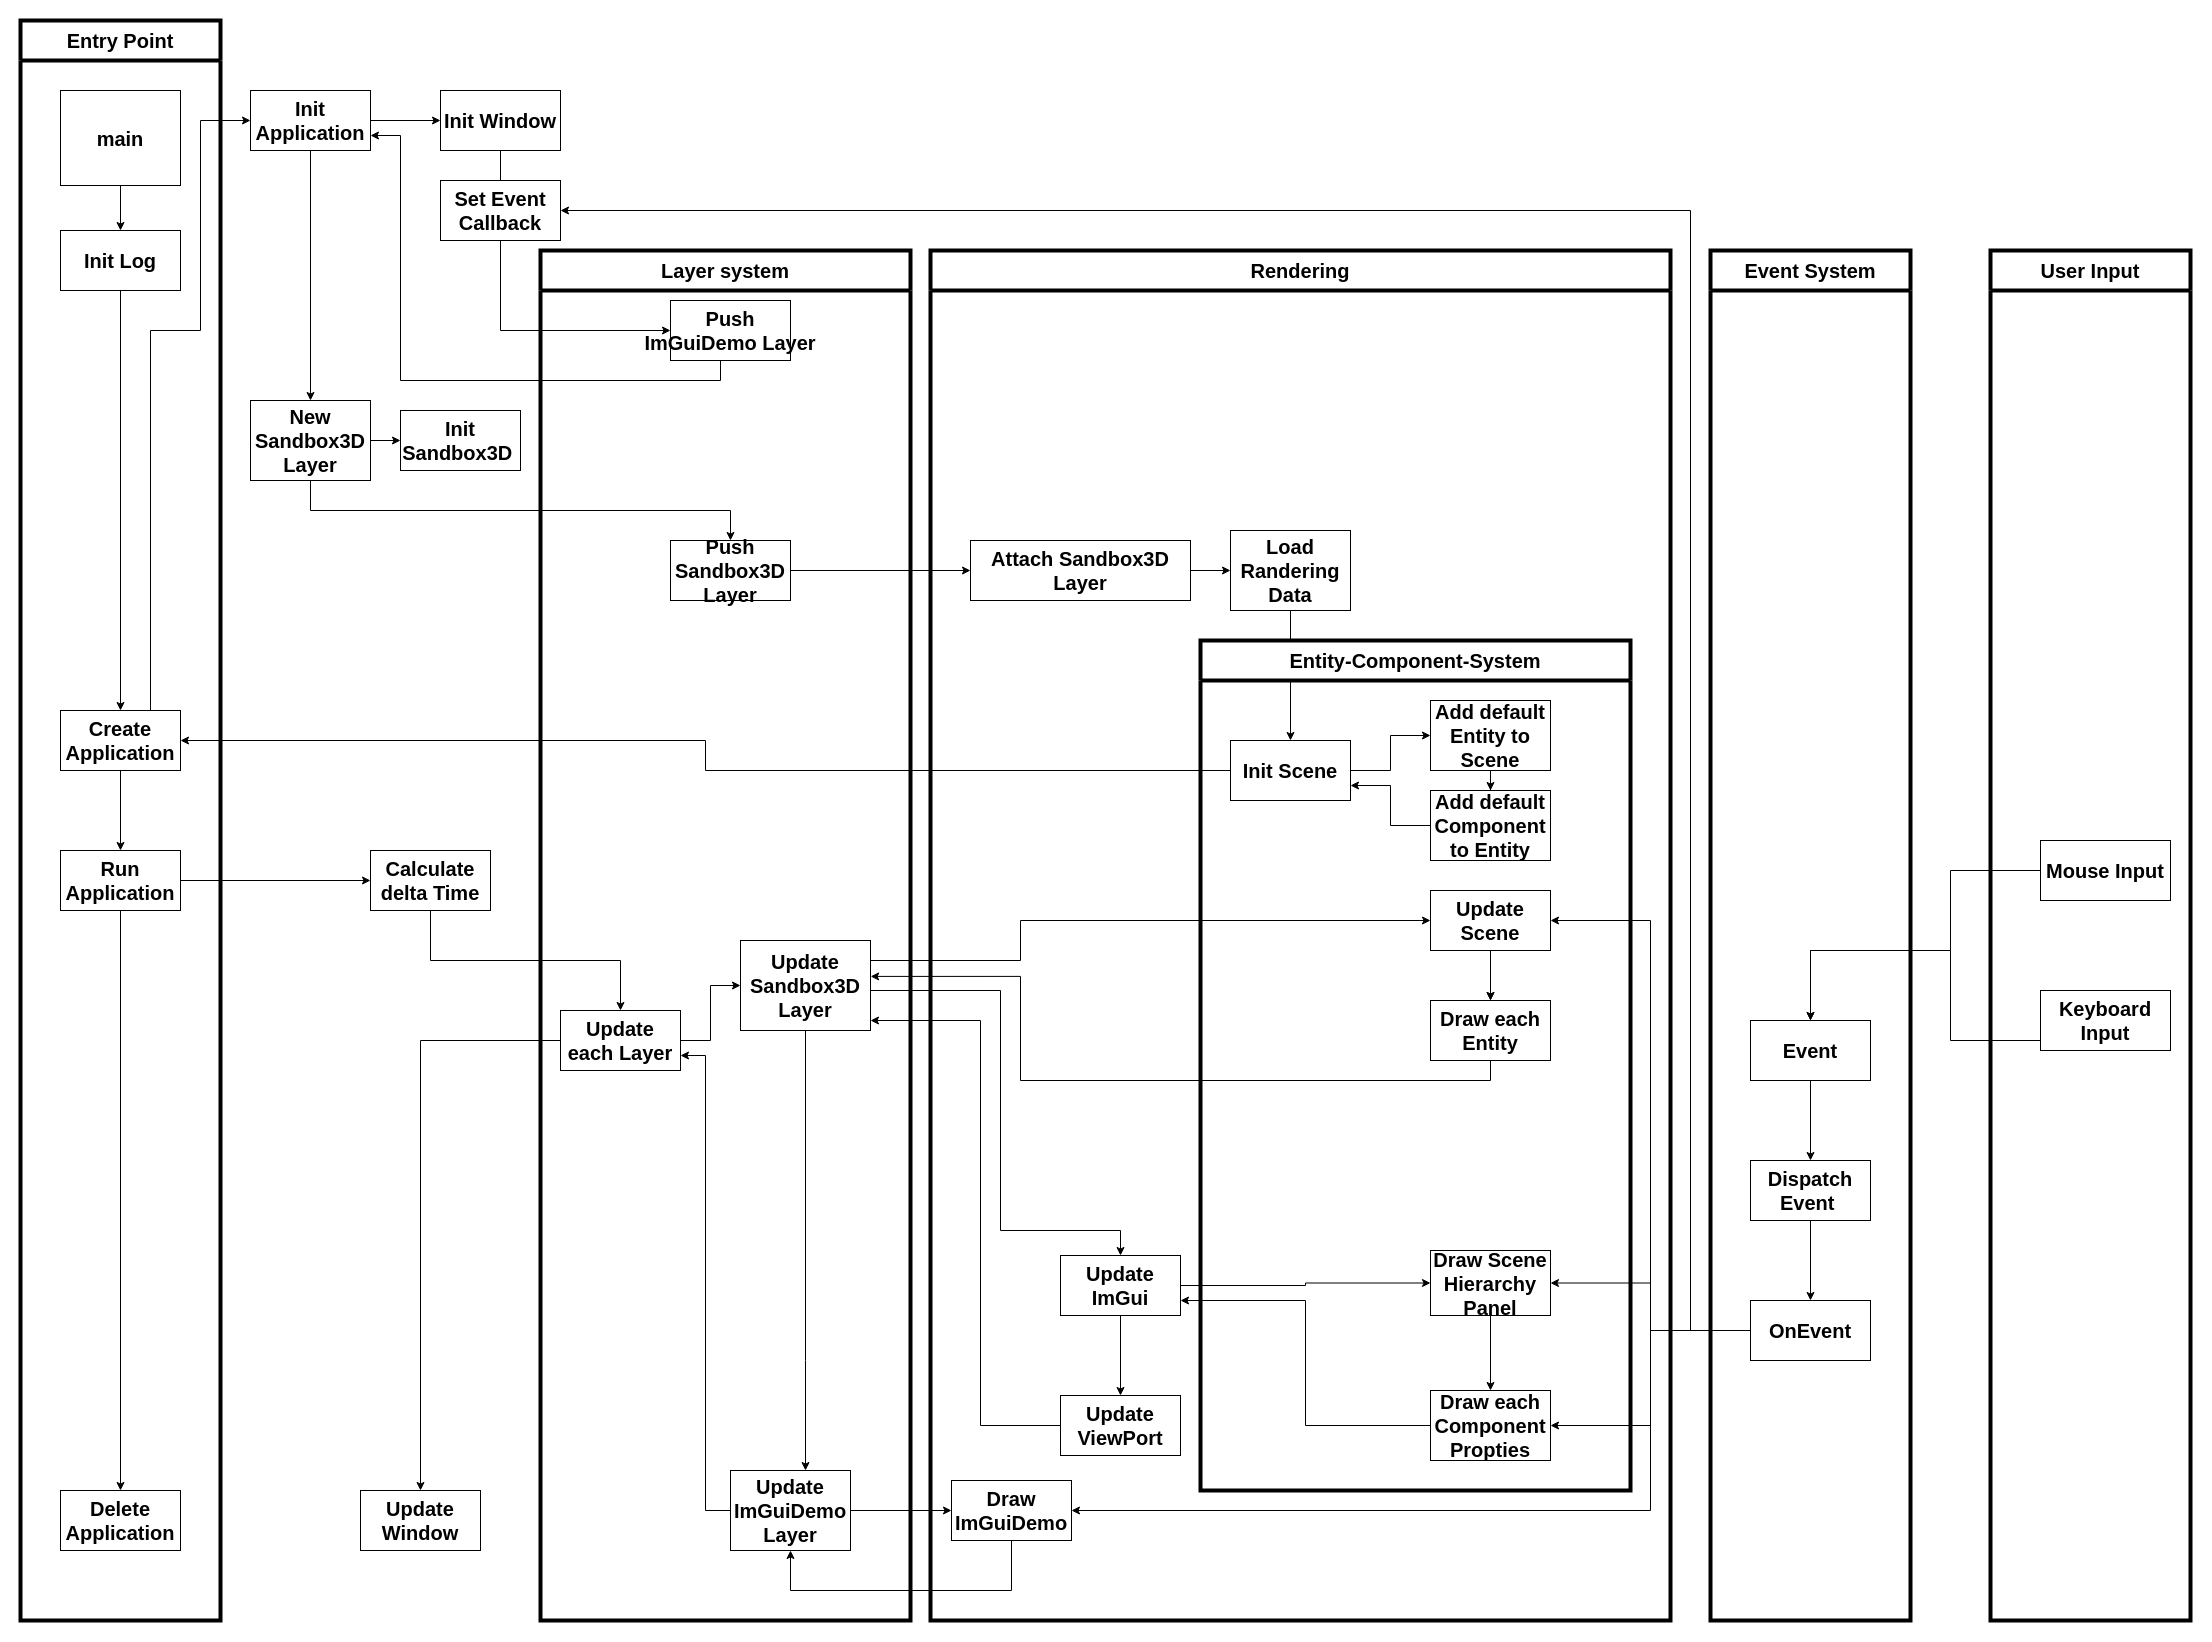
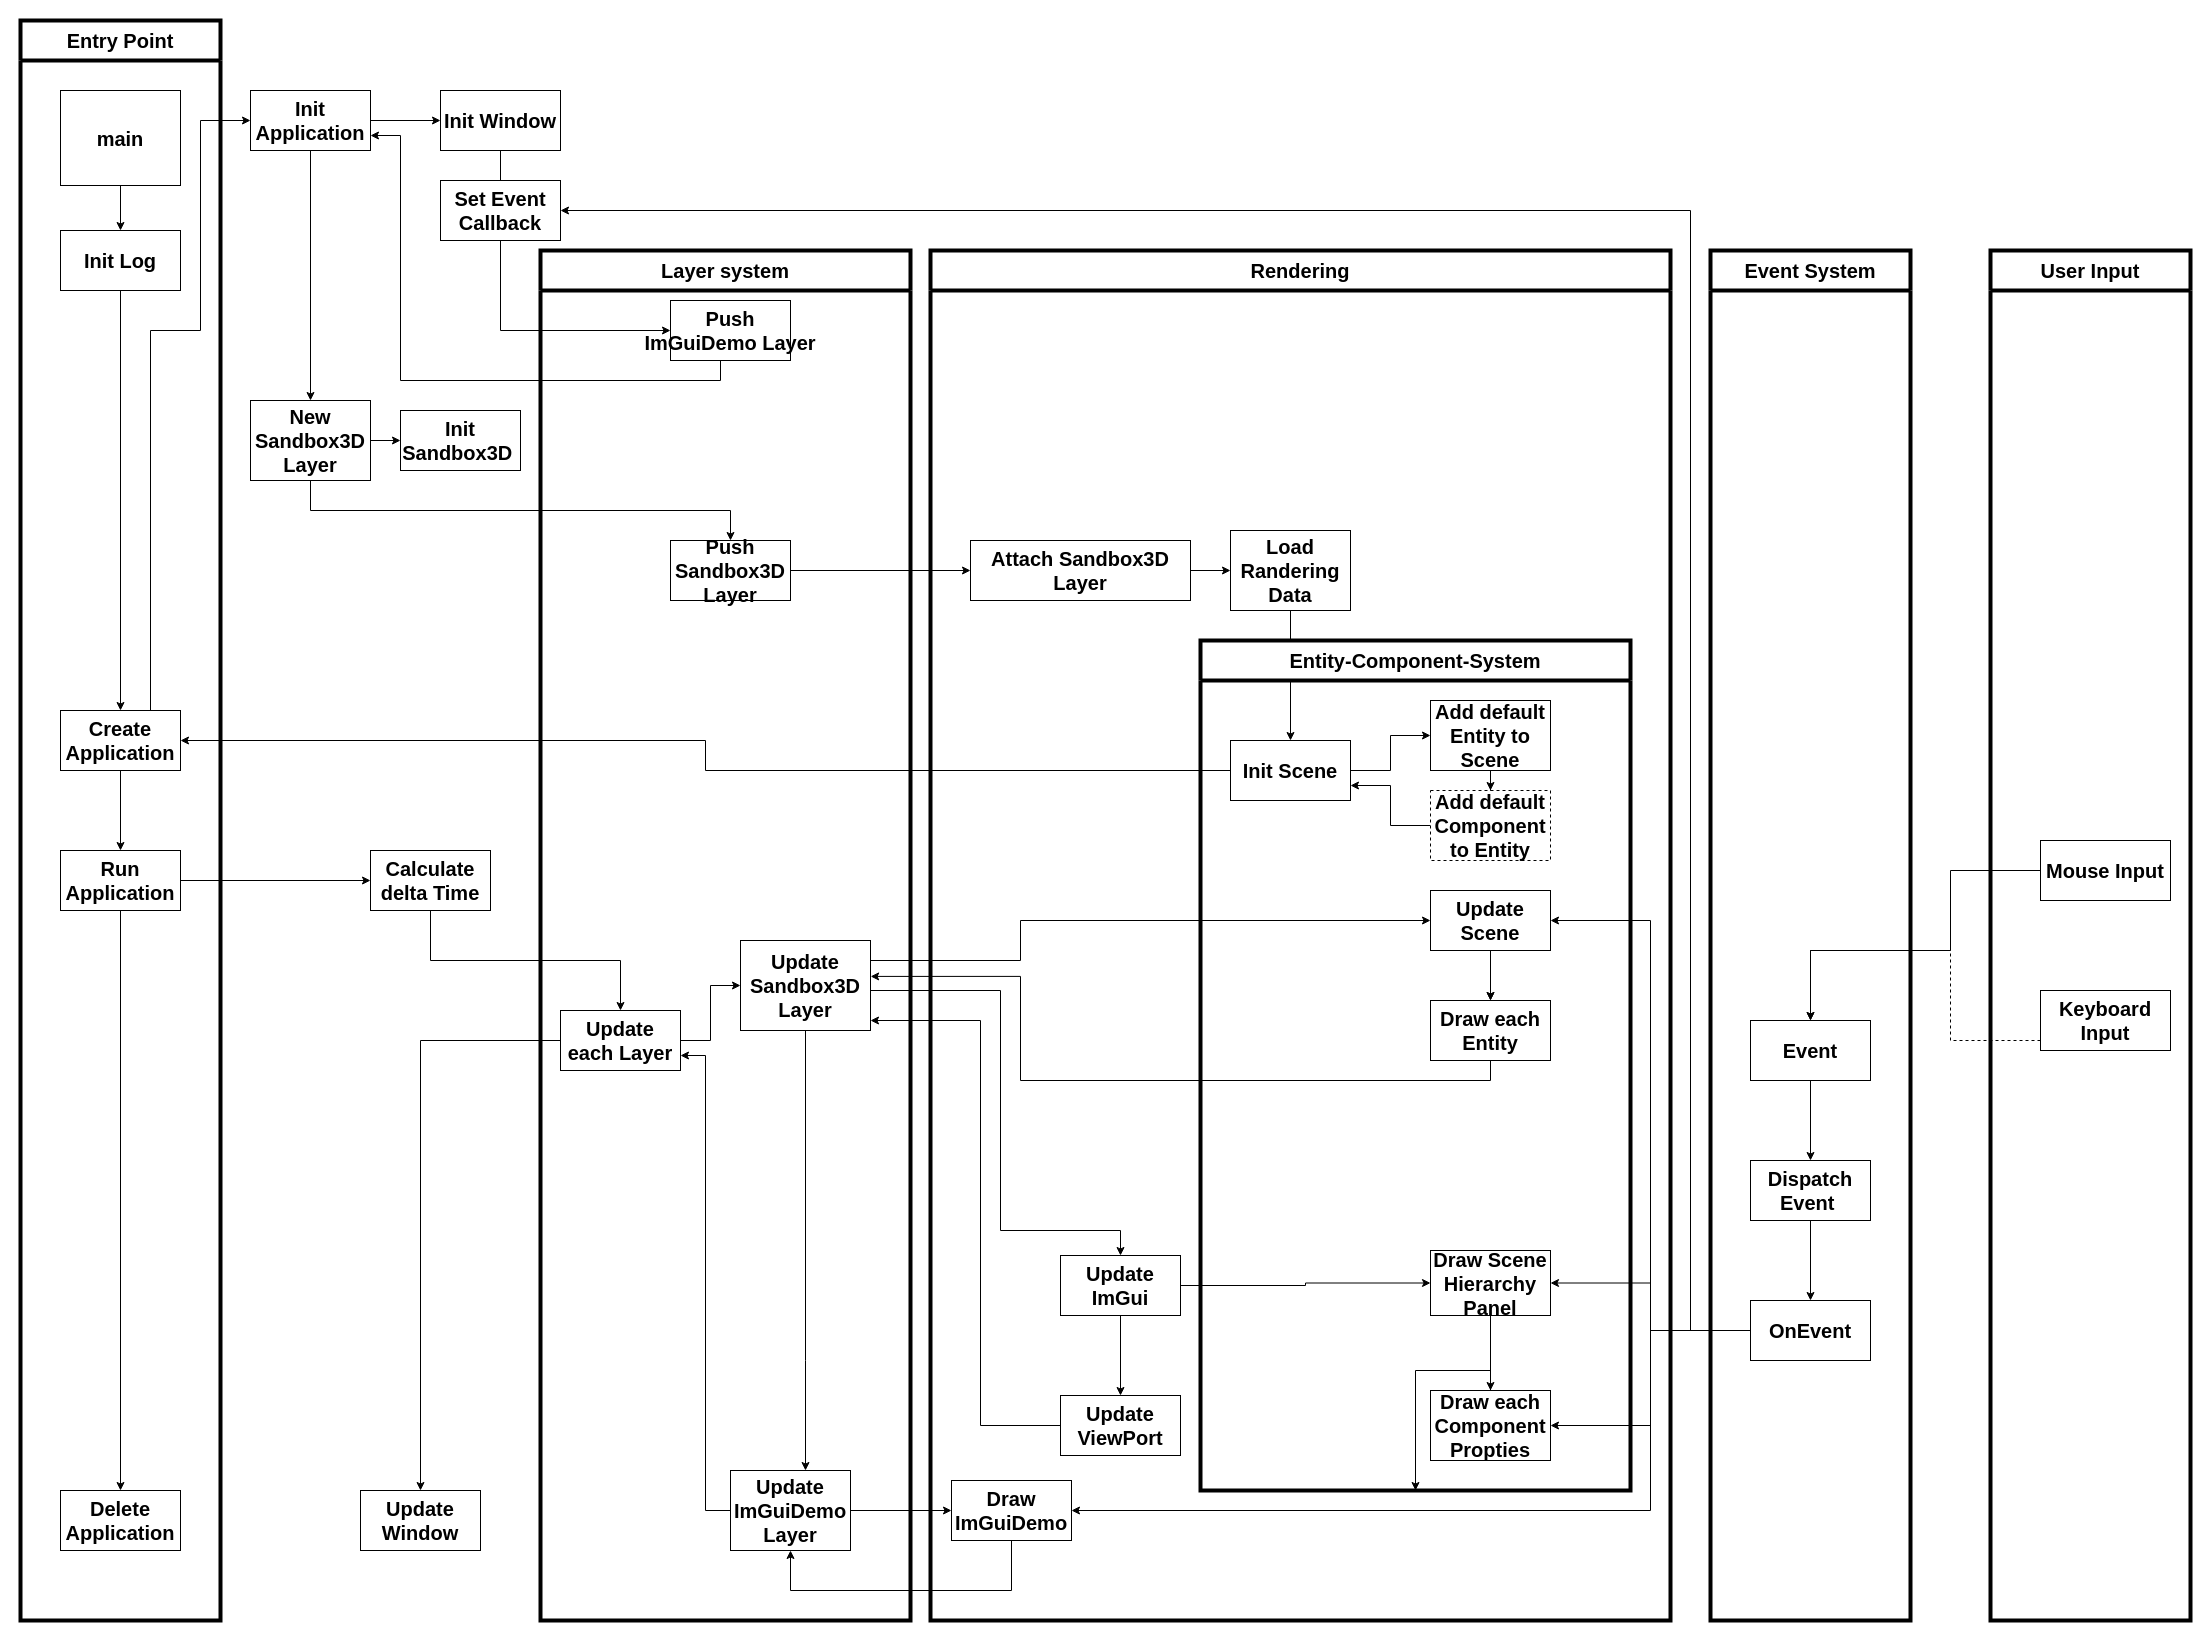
node "Add default Component to Entity": style solid -> dashed
edge "Keyboard Input" -> "Event": style solid -> dashed
edge "Draw each Component Propties" -> "Update ImGui": now "Draw each Component Propties" -> "Entity-Component-System"
